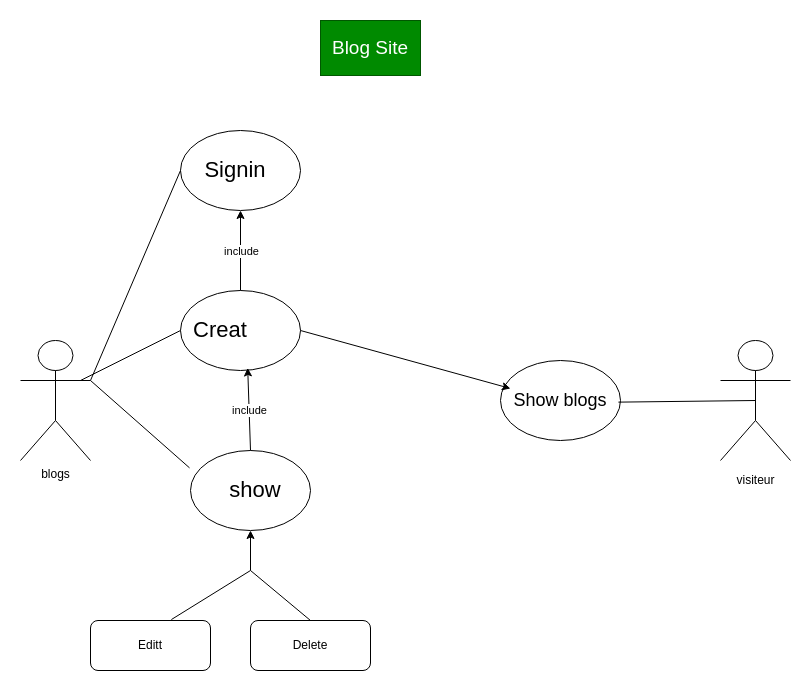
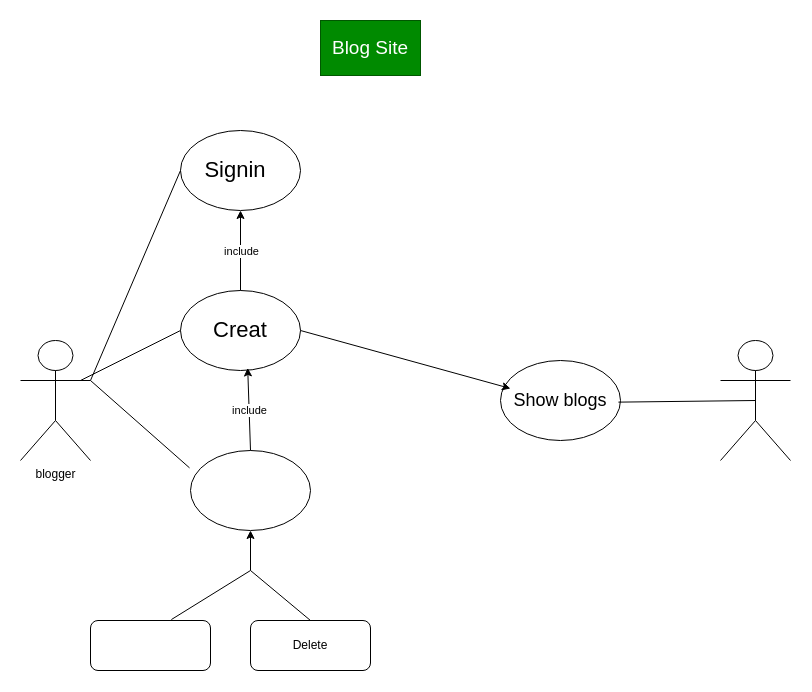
node "Creat": moved (221, 331) -> (241, 331)
node "blogs": label "blogs" -> "blogger"
node "visiteur": removed
node "show": removed
node "Editt": removed
